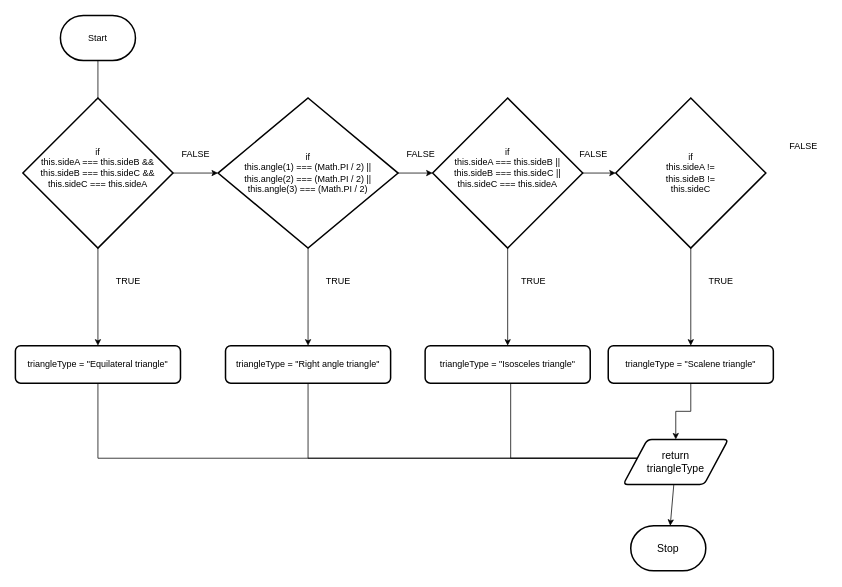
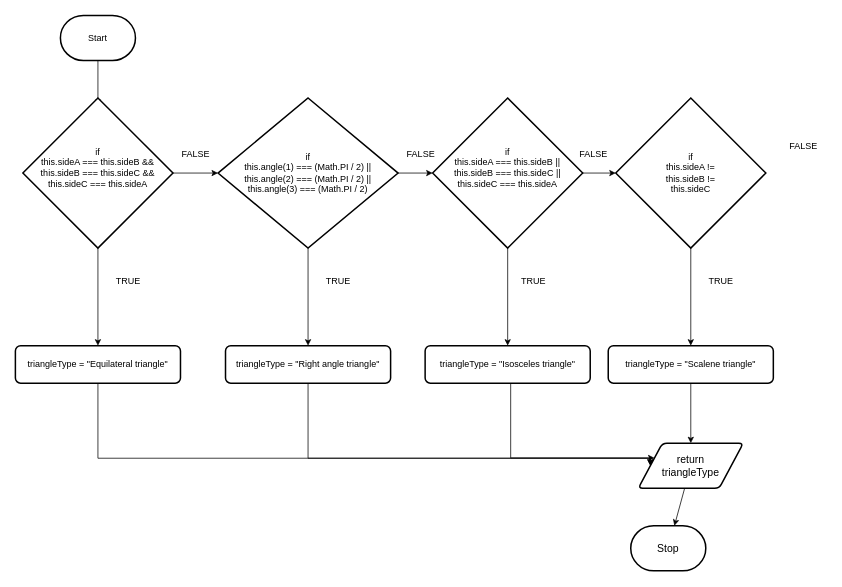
node "return triangleType": moved (675, 462) -> (690, 465)
